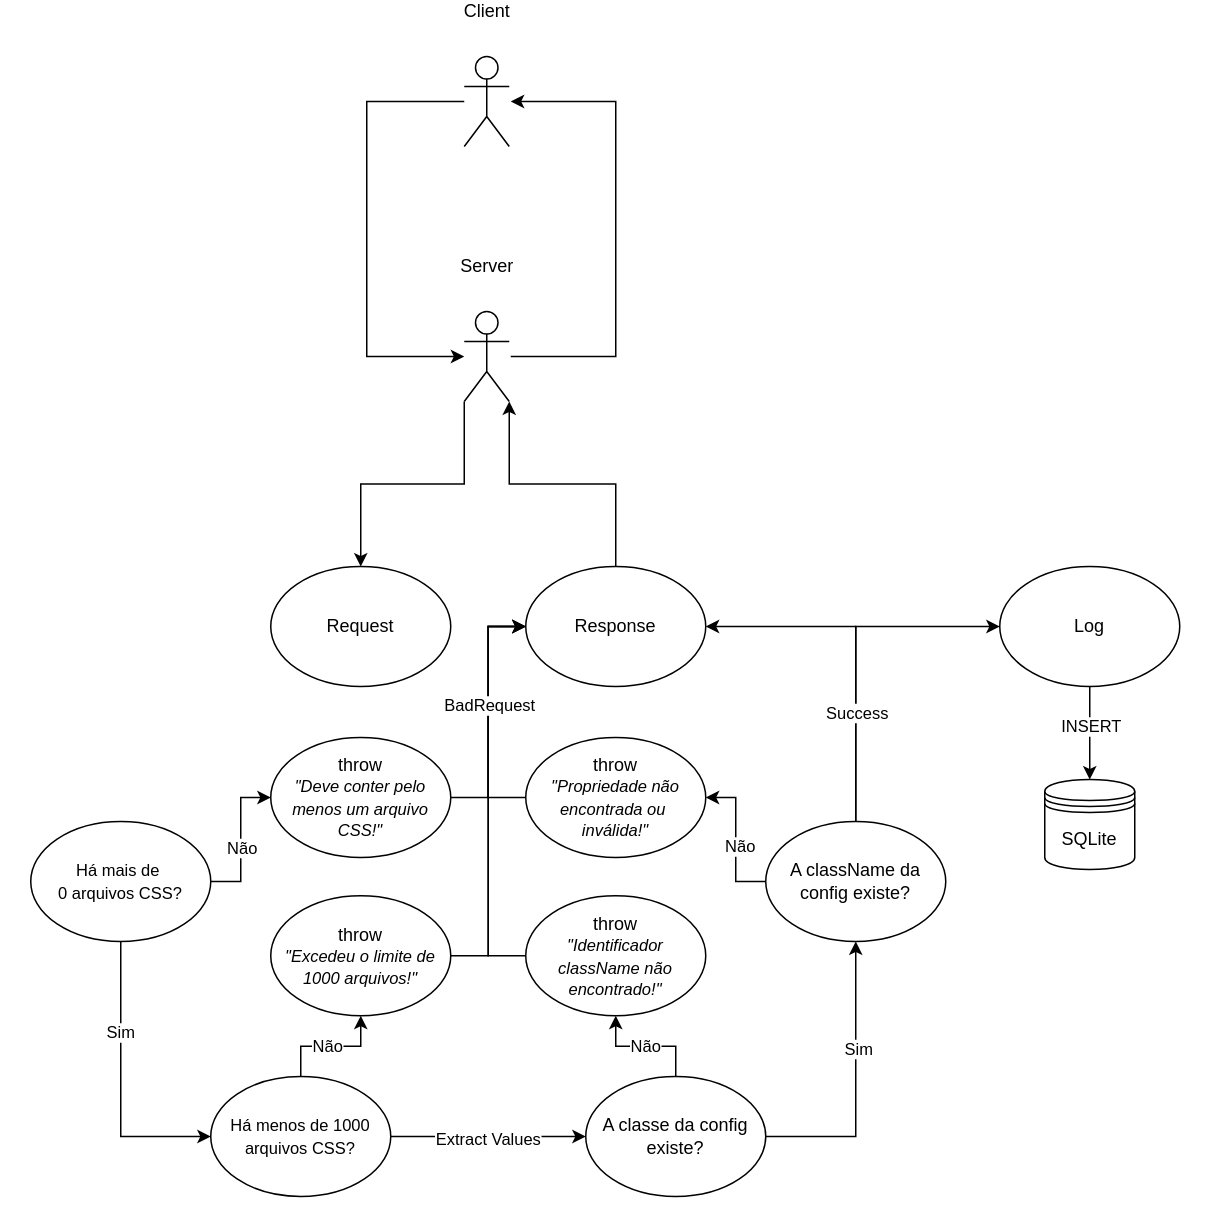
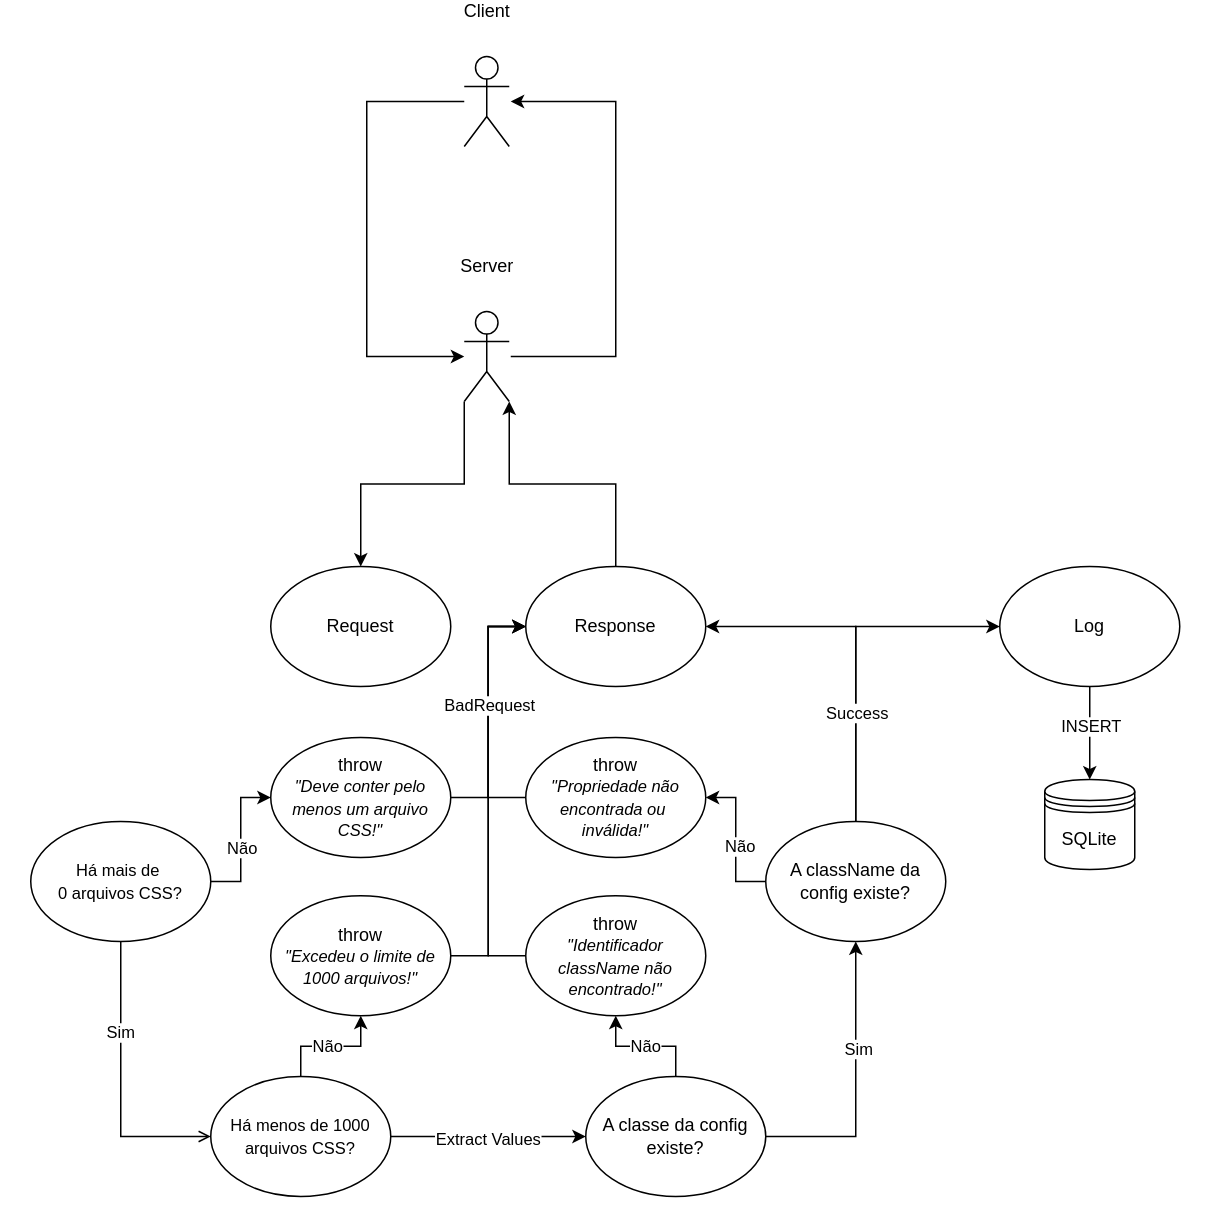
edge "Há mais de 0 arquivos CSS?" -> "Há menos de 1000 arquivos CSS?": arrowhead classic -> open
